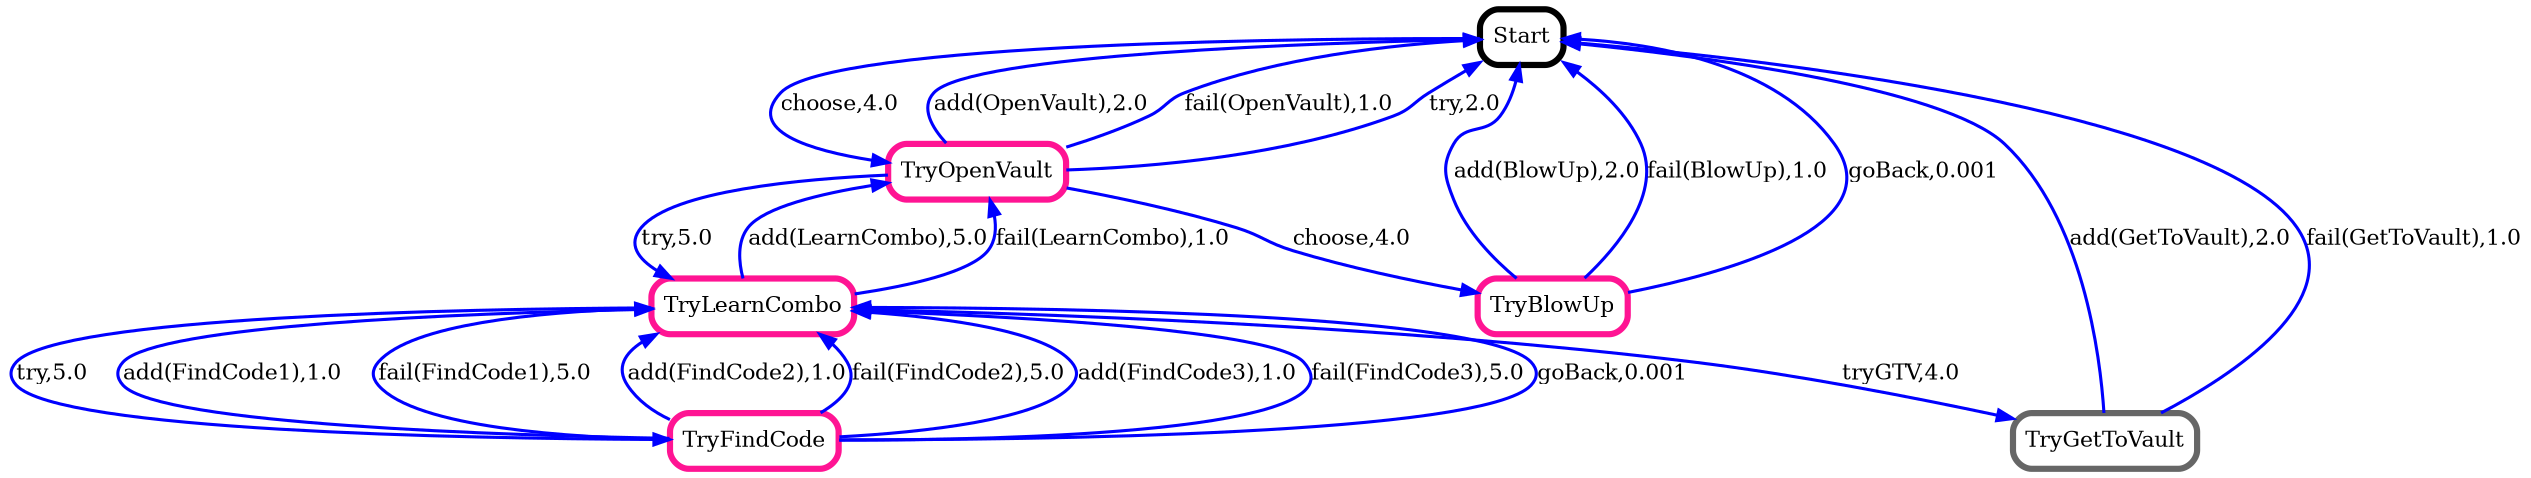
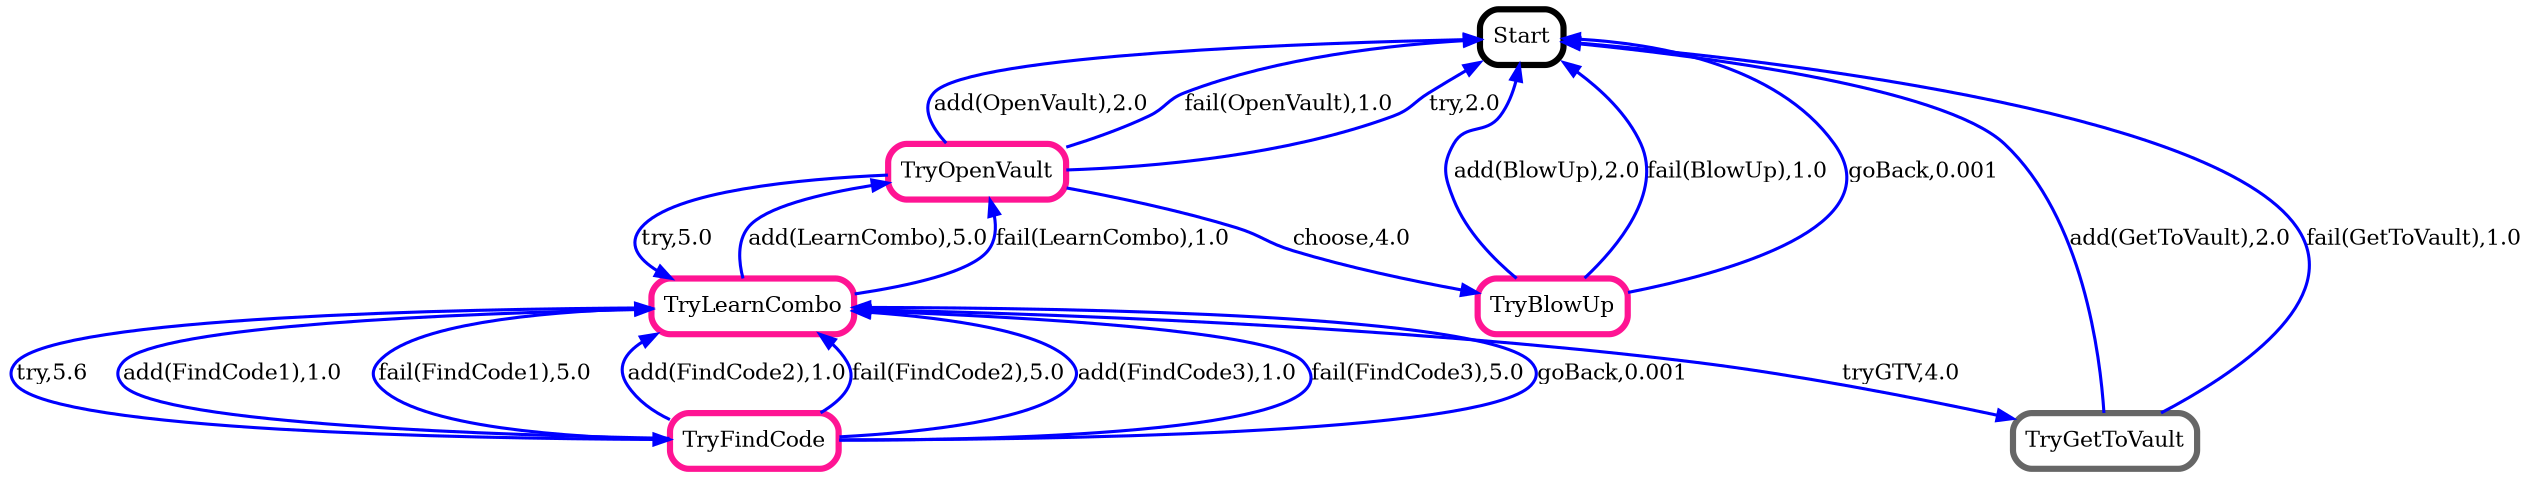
edge "Start" -> "TryOpenVault": removed, label "choose,4.0"
edge "TryLearnCombo" -> "TryFindCode": label "try,5.0" -> "try,5.6"
